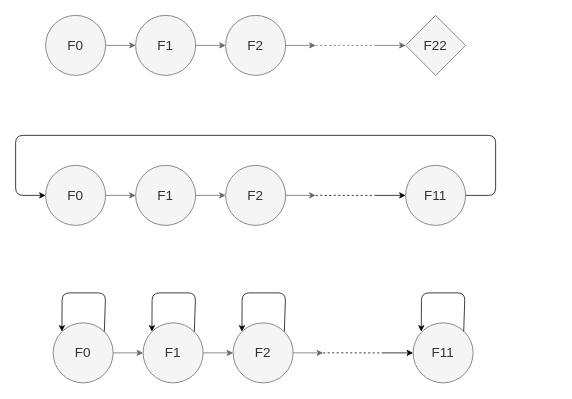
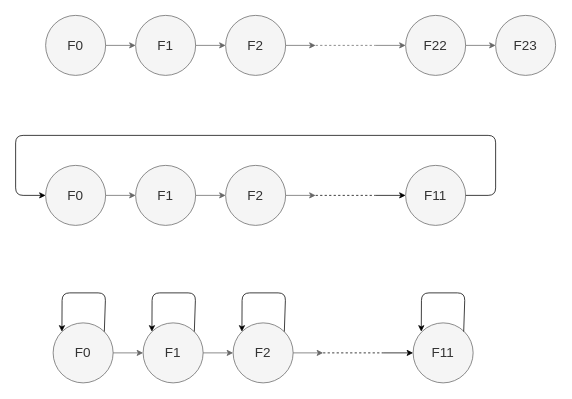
node "F22": shape diamond -> ellipse
edge "F22" -> "F23": added
node "F23": added
